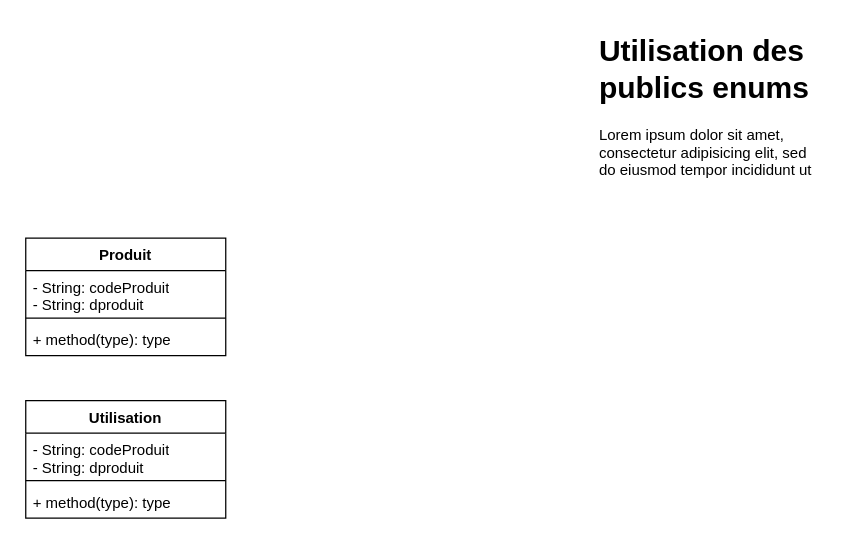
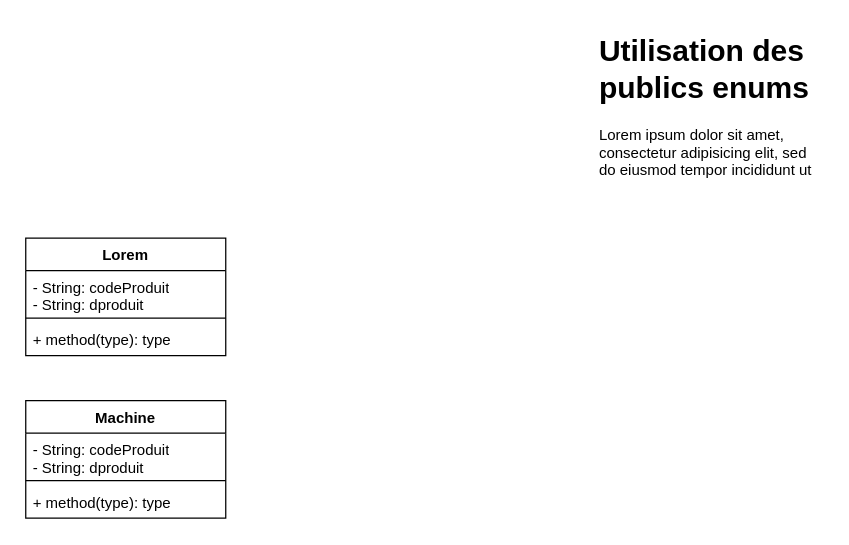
node "Produit": label "Produit" -> "Lorem"
node "Utilisation": label "Utilisation" -> "Machine"
